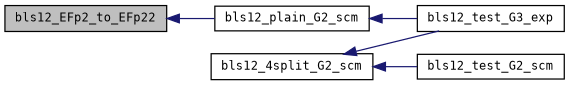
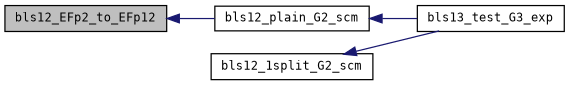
node "bls12_EFp2_to_EFp22": label "bls12_EFp2_to_EFp22" -> "bls12_EFp2_to_EFp12"
node "bls12_test_G3_exp": label "bls12_test_G3_exp" -> "bls13_test_G3_exp"
node "bls12_4split_G2_scm": label "bls12_4split_G2_scm" -> "bls12_1split_G2_scm"
node "bls12_test_G2_scm": removed
